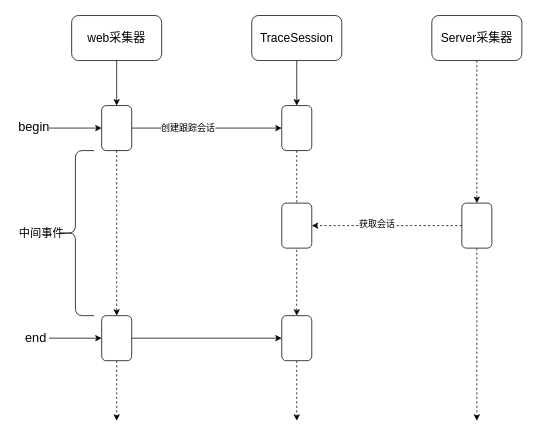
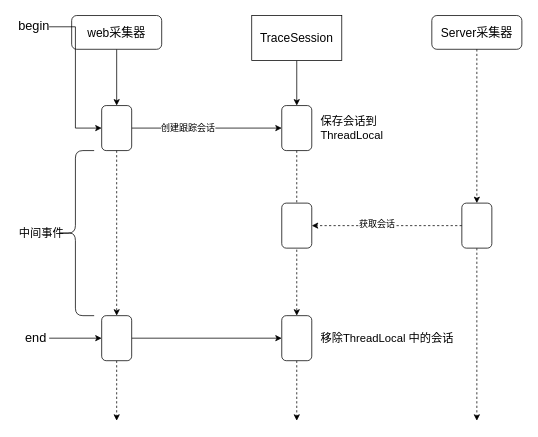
node "web采集器": size 90x45 -> 90x34
node "TraceSession": shape rounded rectangle -> rectangle
node "Server采集器": size 90x45 -> 90x34
node "begin": moved (34, 128) -> (34, 27)
node "保存会话到 ThreadLocal": added
node "移除ThreadLocal 中的会话": added
